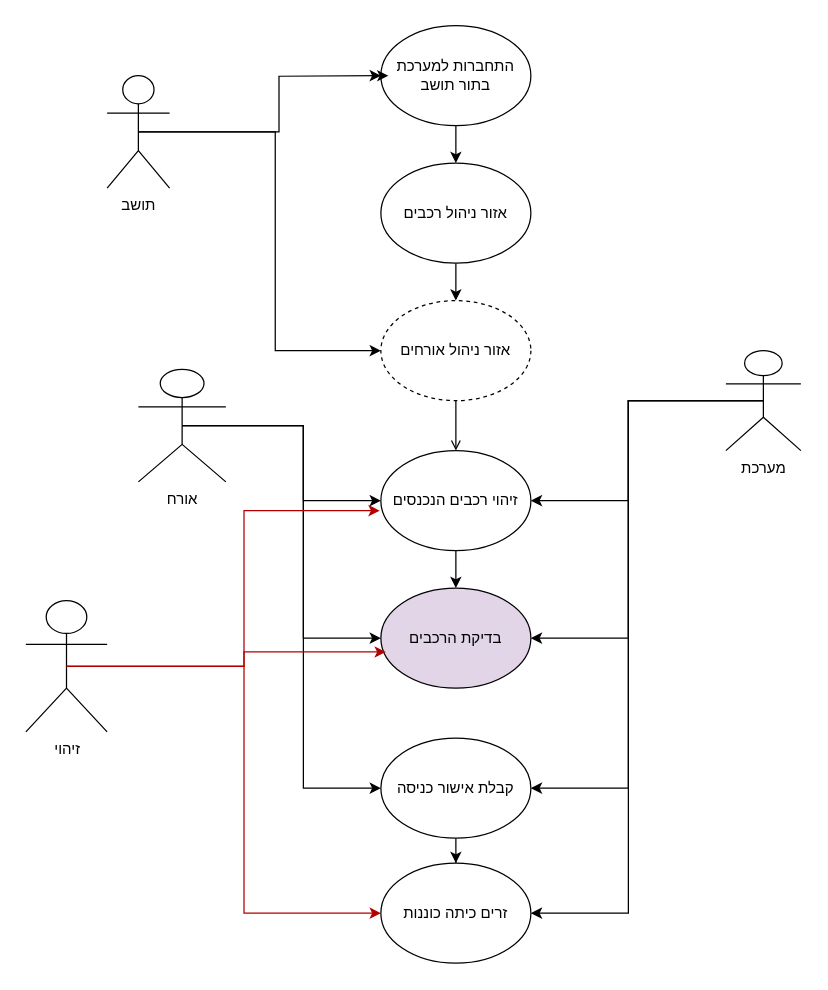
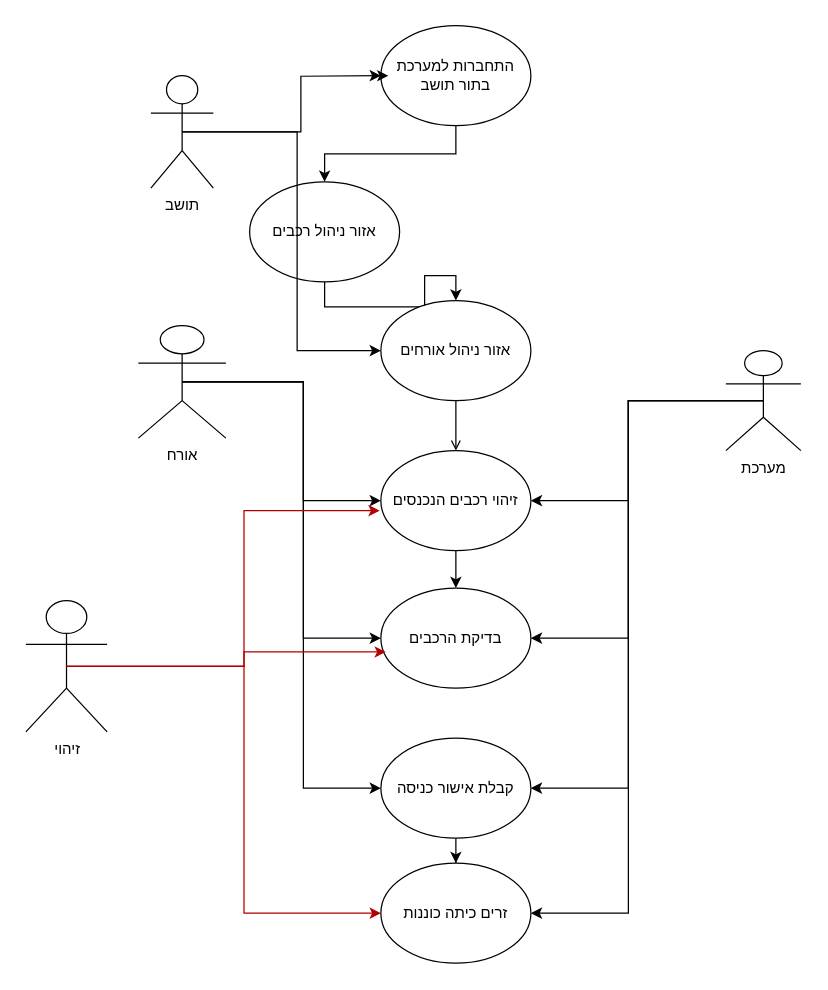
node "תושב": moved (138, 132) -> (182, 132)
node "אזור ניהול רכבים": moved (456, 213) -> (324, 232)
node "אזור ניהול אורחים": style dashed -> solid
node "אורח": moved (182, 426) -> (182, 382)
node "בדיקת הרכבים": fillcolor #e1d5e7 -> #ffffff
